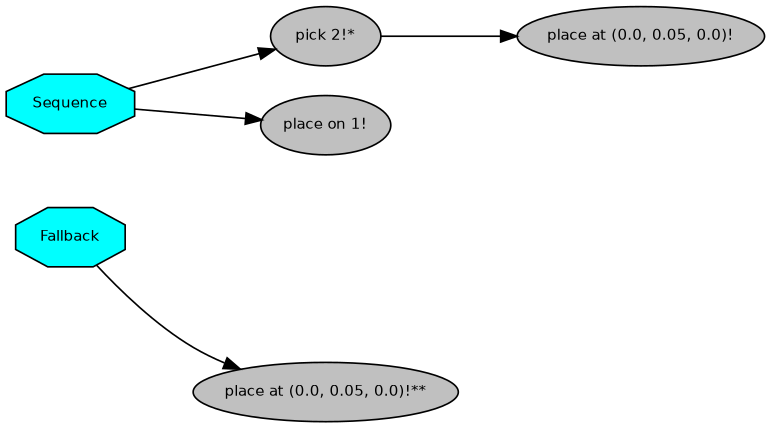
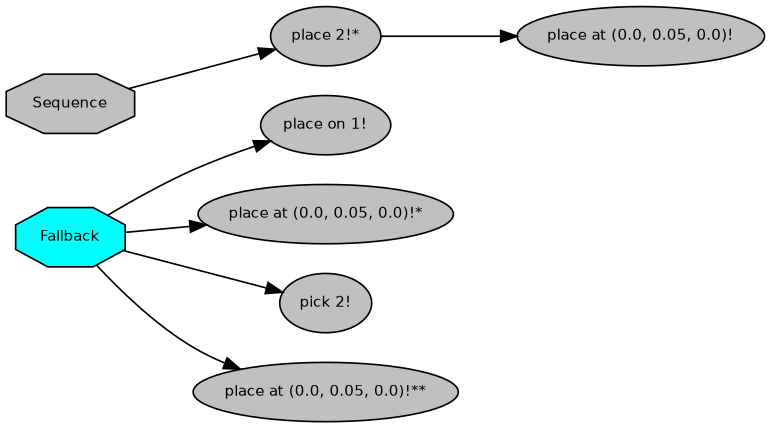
node "pick 2!*": label "pick 2!*" -> "place 2!*"
node "Sequence": fillcolor cyan -> gray
edge "Sequence" -> "place on 1!": now "Fallback" -> "place on 1!"
node "place at (0.0, 0.05, 0.0)!*": added
node "pick 2!": added
